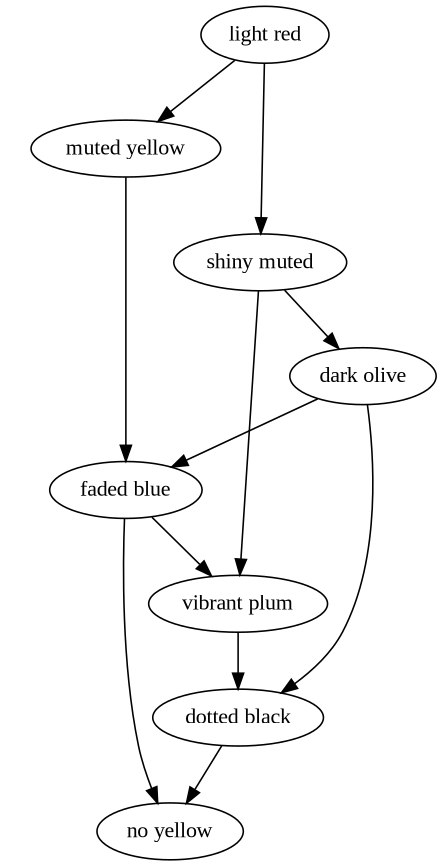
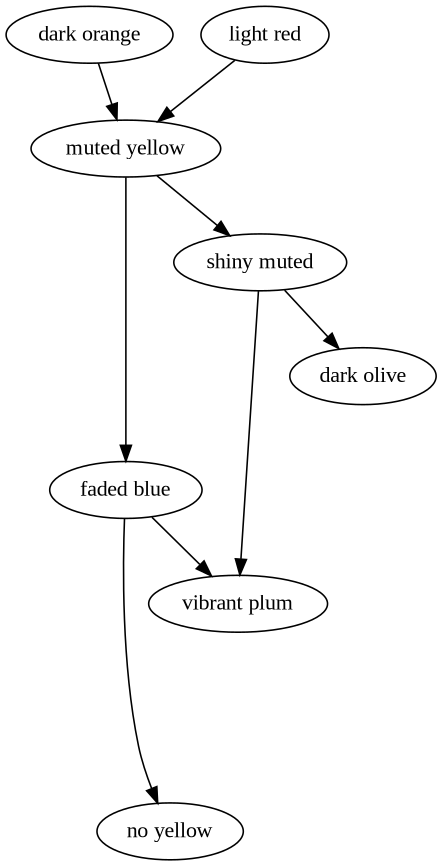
node "dark orange": added
edge "light red" -> "shiny muted": now "muted yellow" -> "shiny muted"
edge "dark olive" -> "faded blue": removed
node "dotted black": removed
